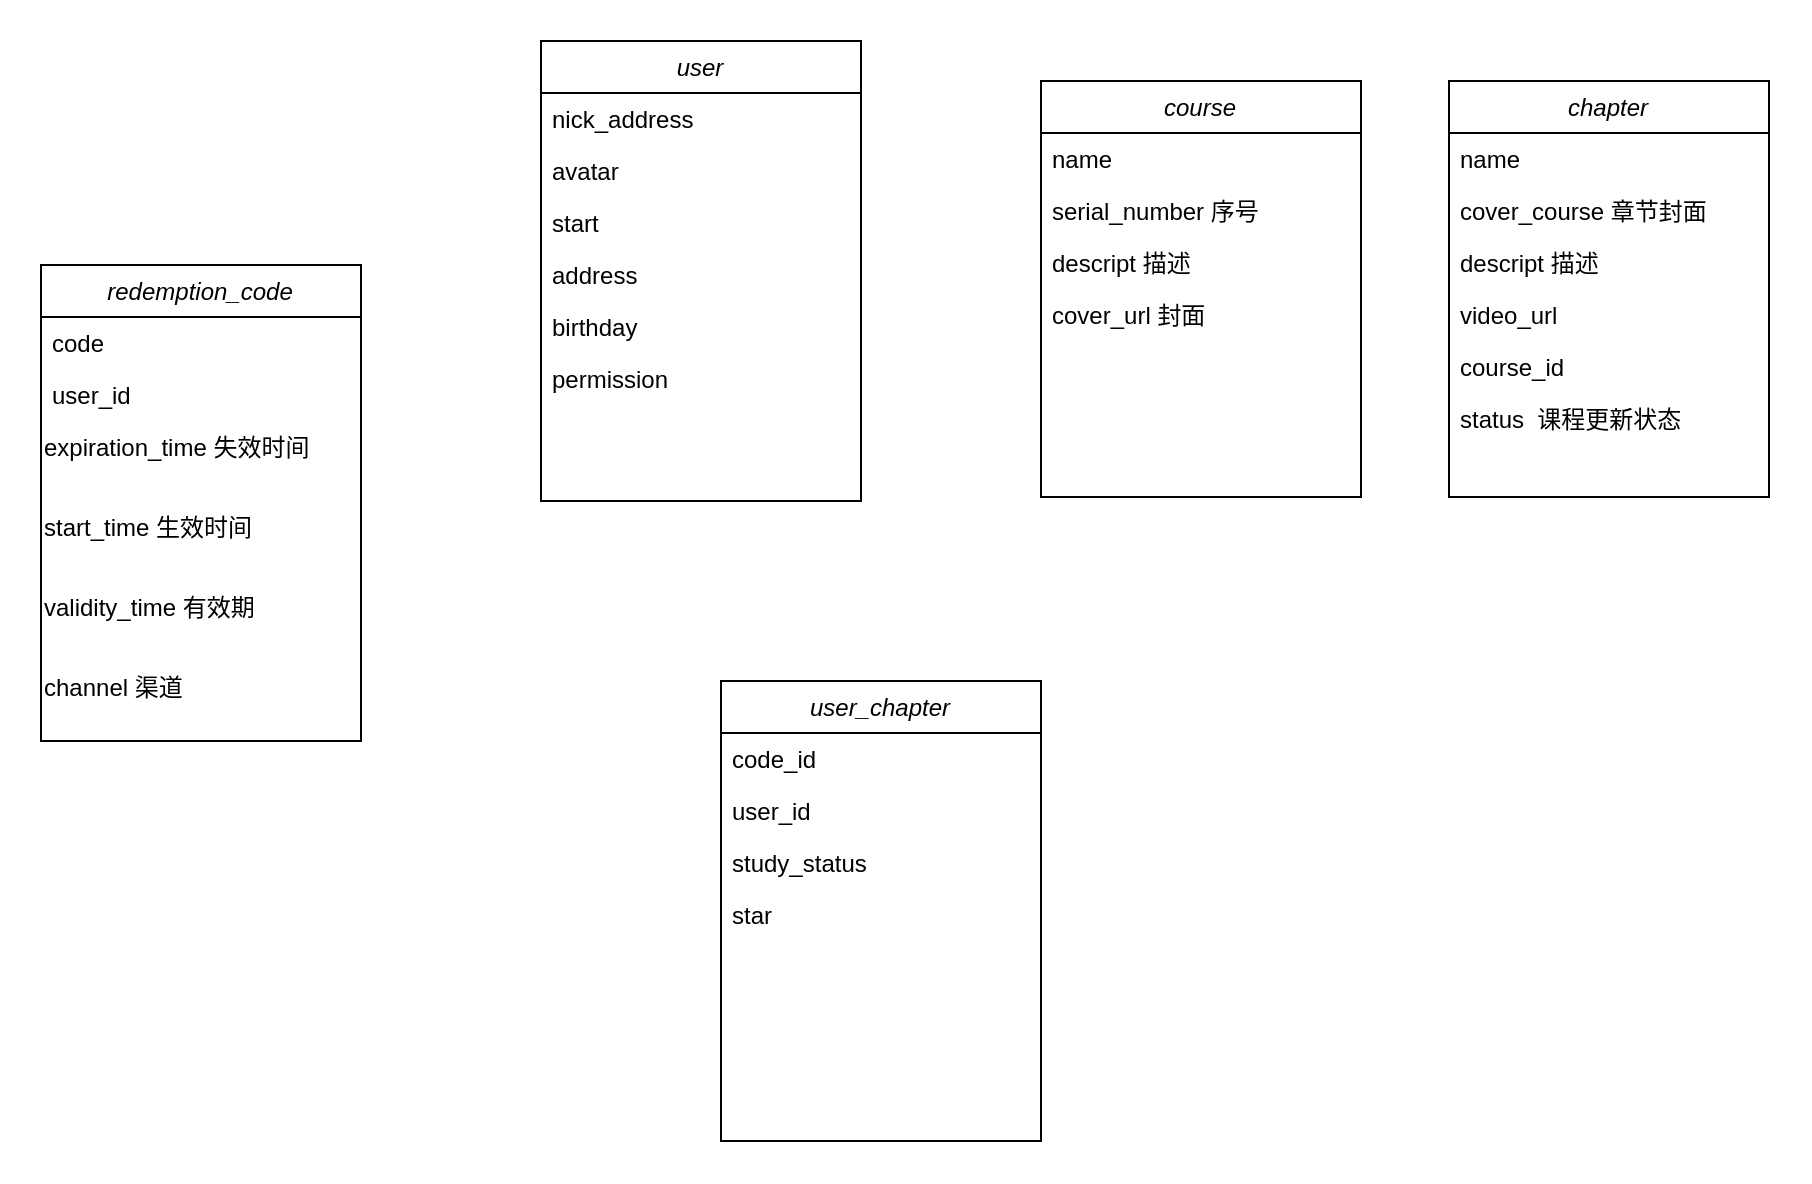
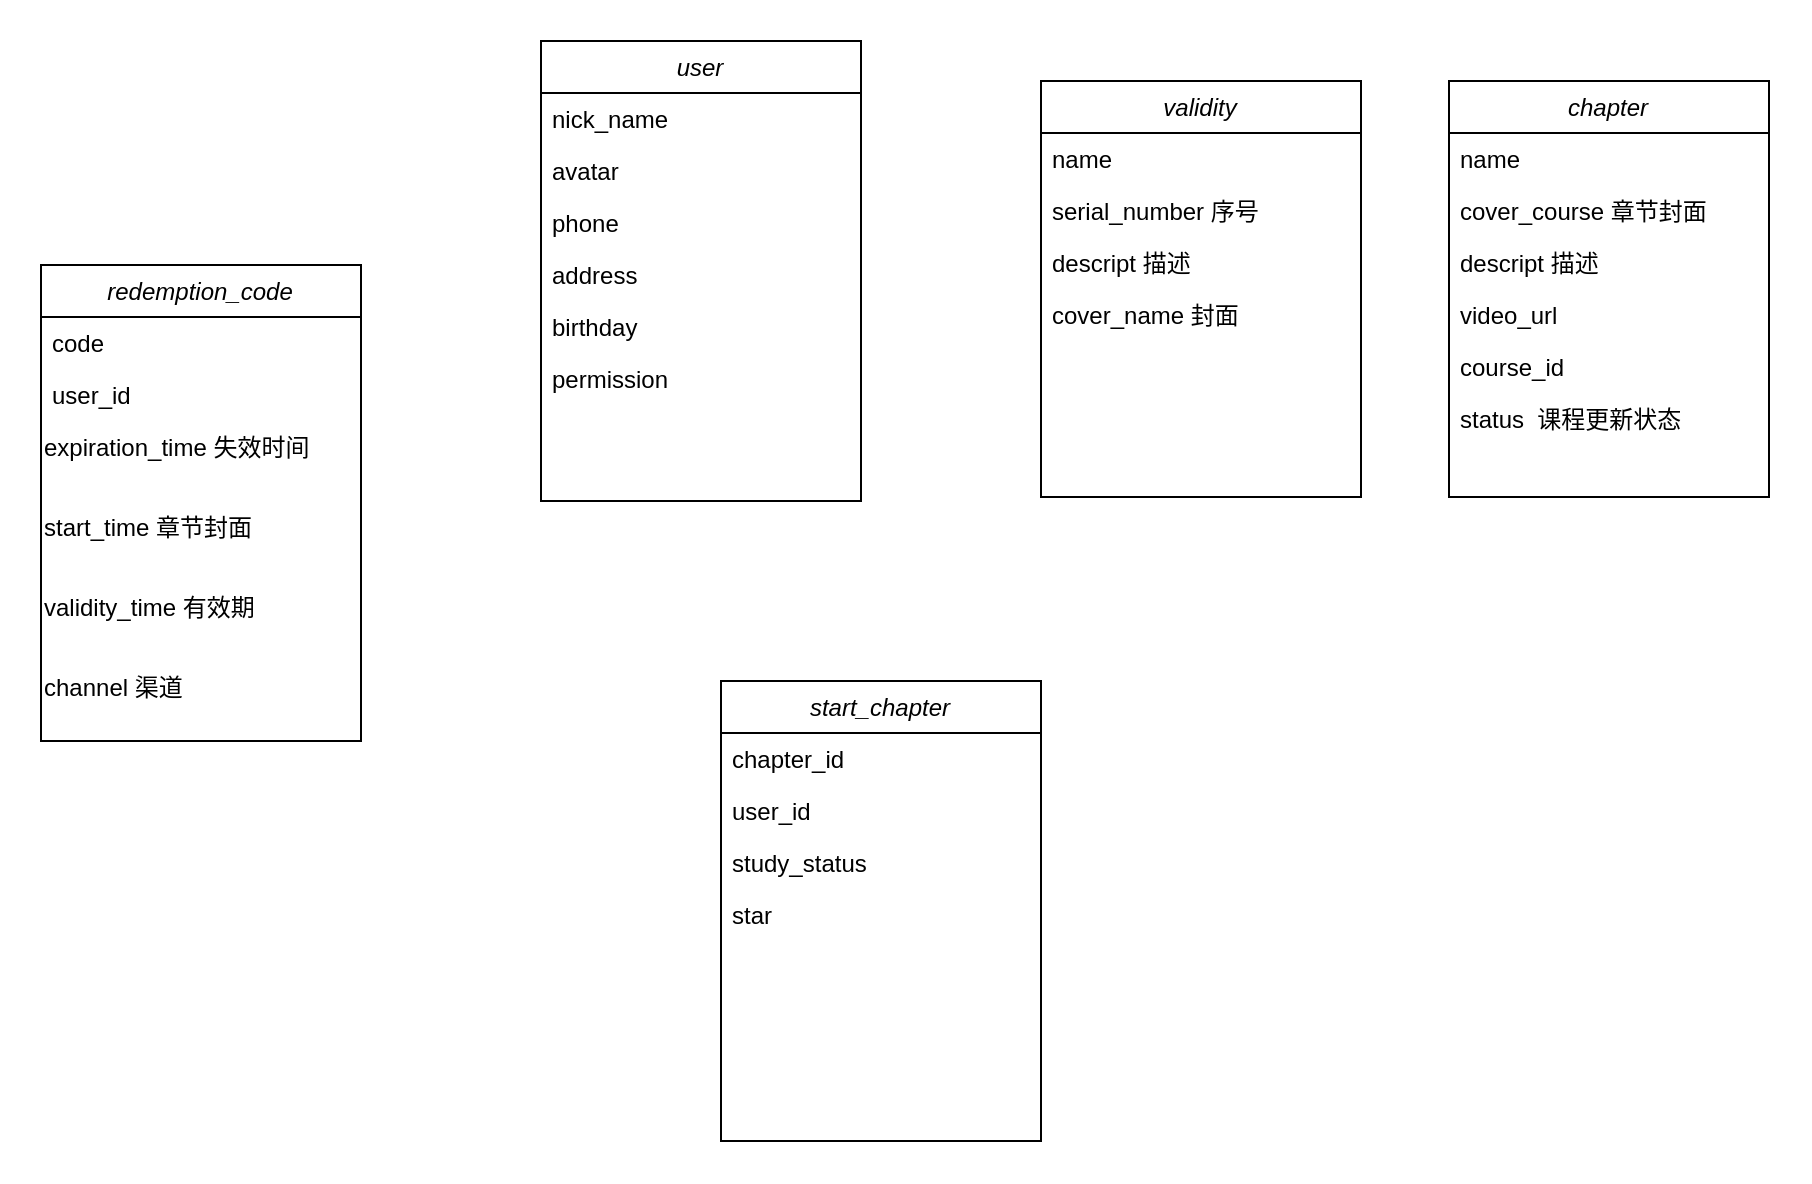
node "course": label "course" -> "validity"
node "nick_address": label "nick_address" -> "nick_name"
node "start": label "start" -> "phone"
node "cover_url 封面": label "cover_url 封面" -> "cover_name 封面"
node "start_time 生效时间": label "start_time 生效时间" -> "start_time 章节封面"
node "user_chapter": label "user_chapter" -> "start_chapter"
node "code_id": label "code_id" -> "chapter_id"
